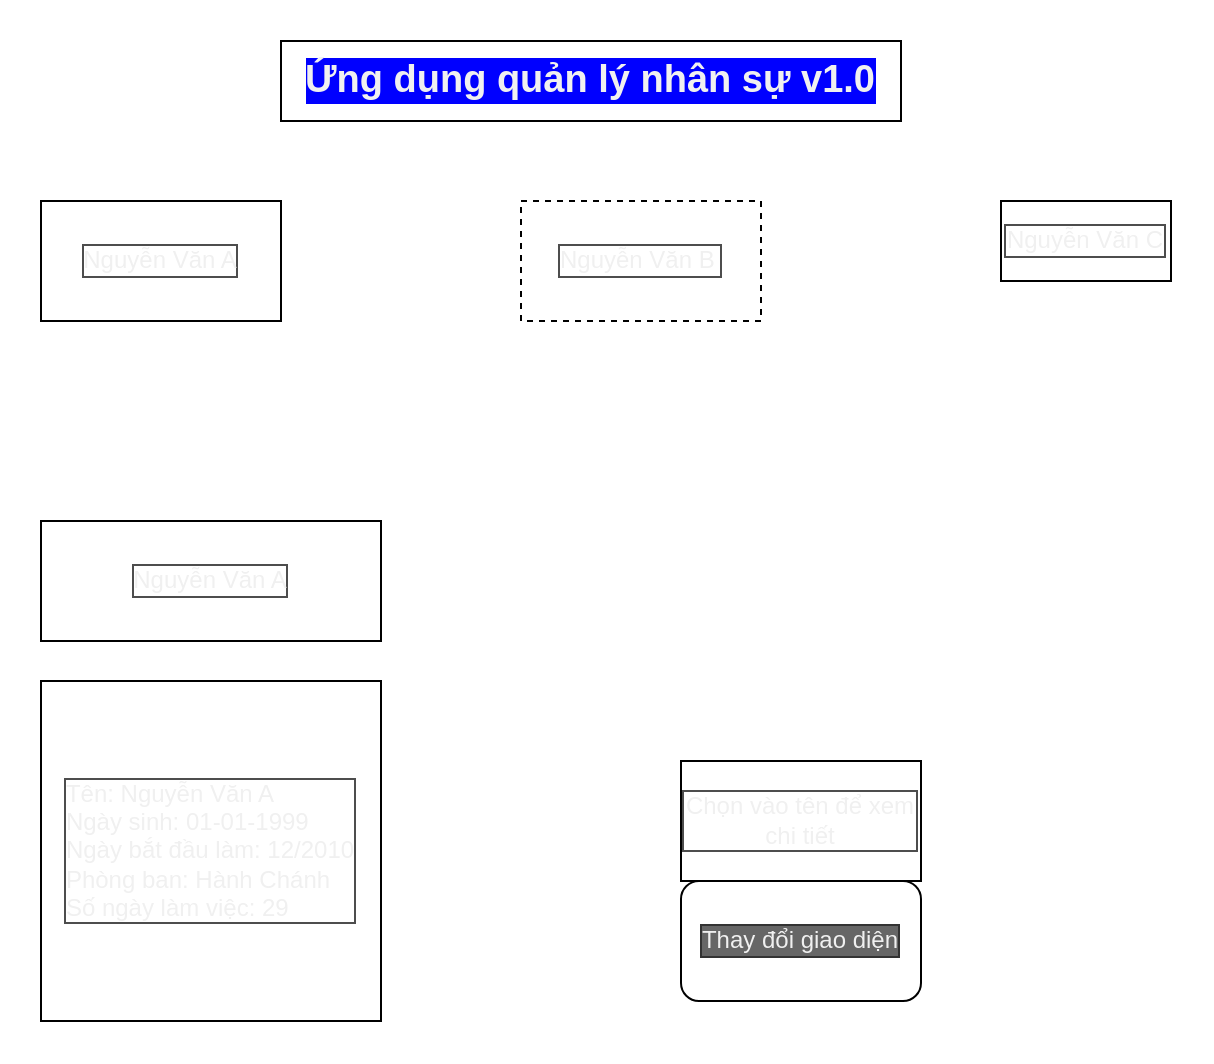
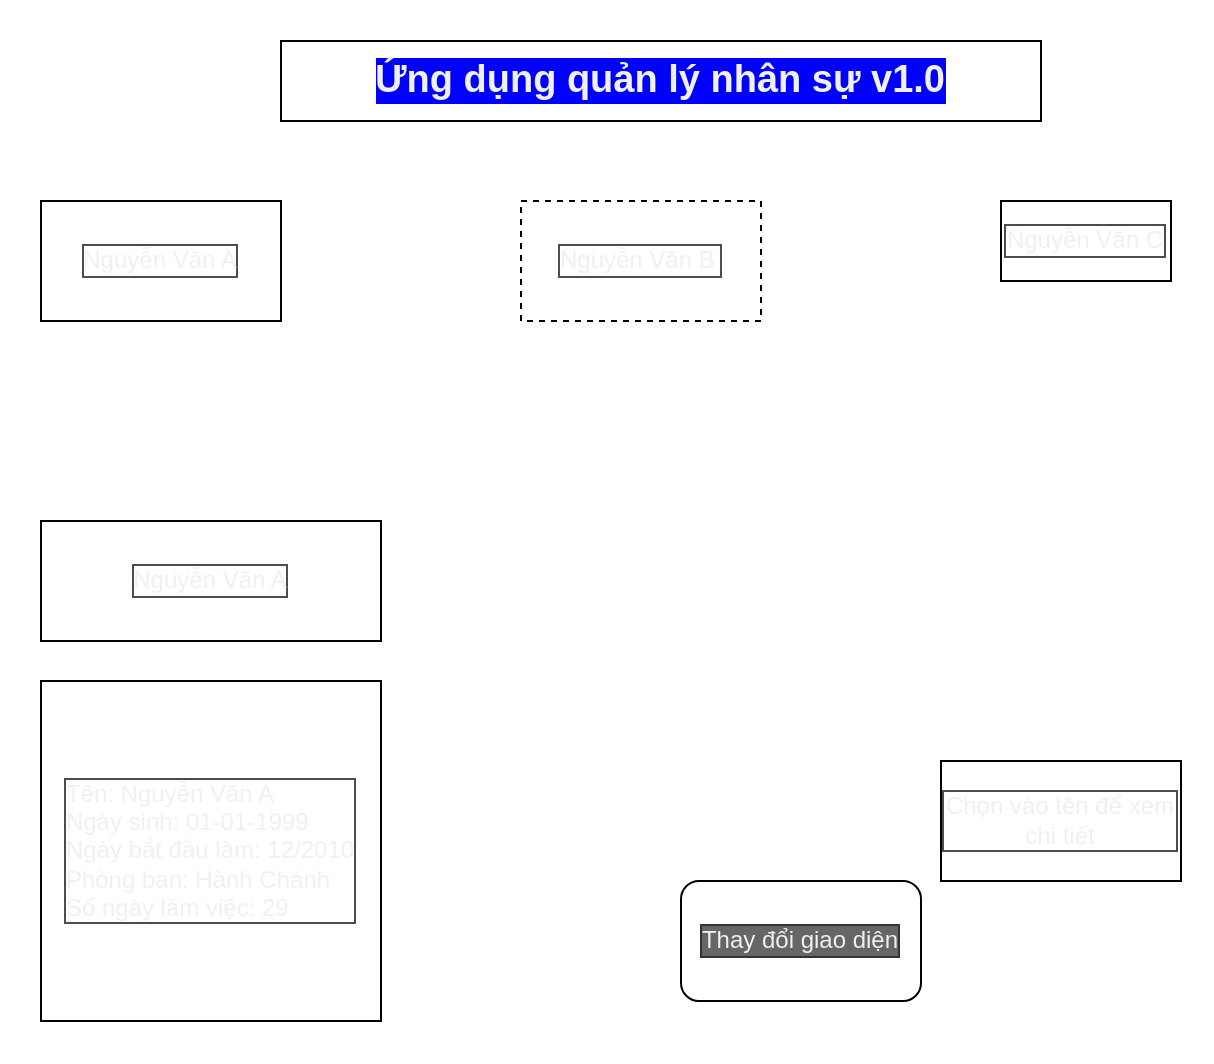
node "Ứng dụng quản lý nhân sự v1.0": size 620x80 -> 760x80
node "Chọn vào tên để xem chi tiết": moved (801, 821) -> (1061, 821)
